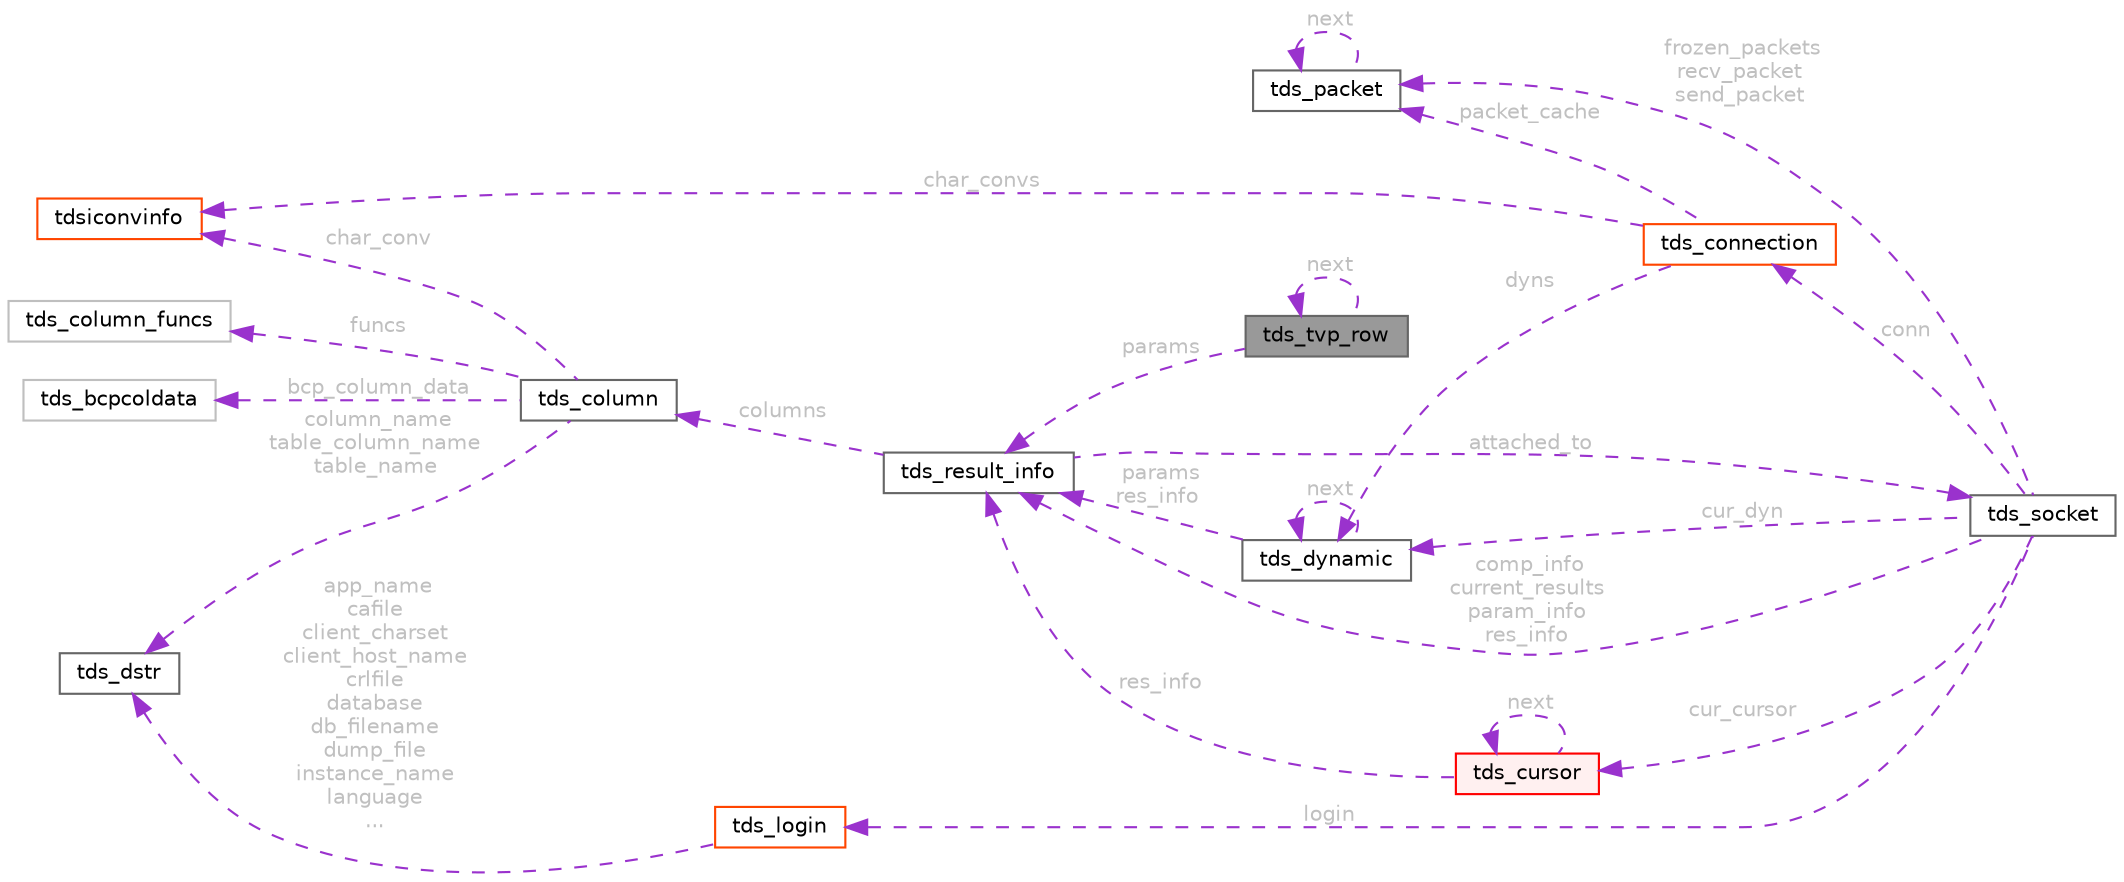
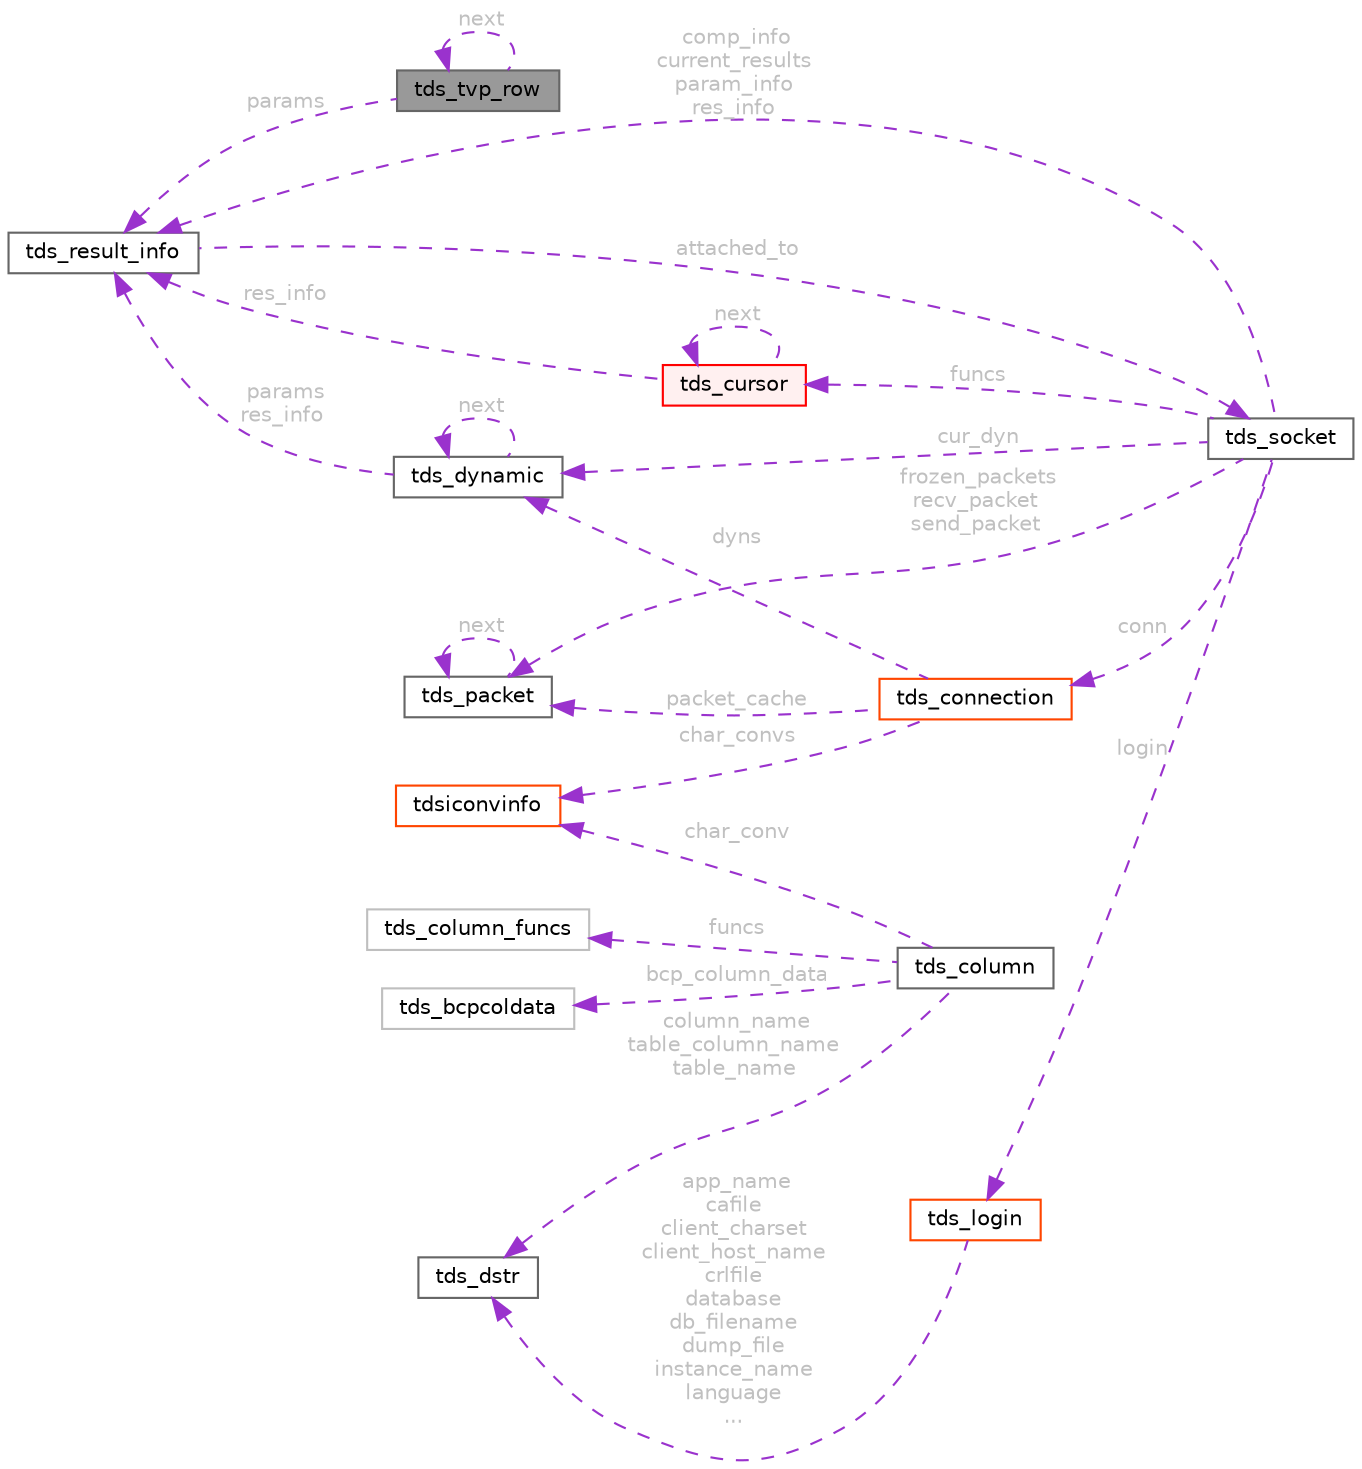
edge "tds_result_info" -> "tds_column": removed, label "columns"
edge "tds_socket" -> "tds_cursor": label " cur_cursor" -> " funcs"
